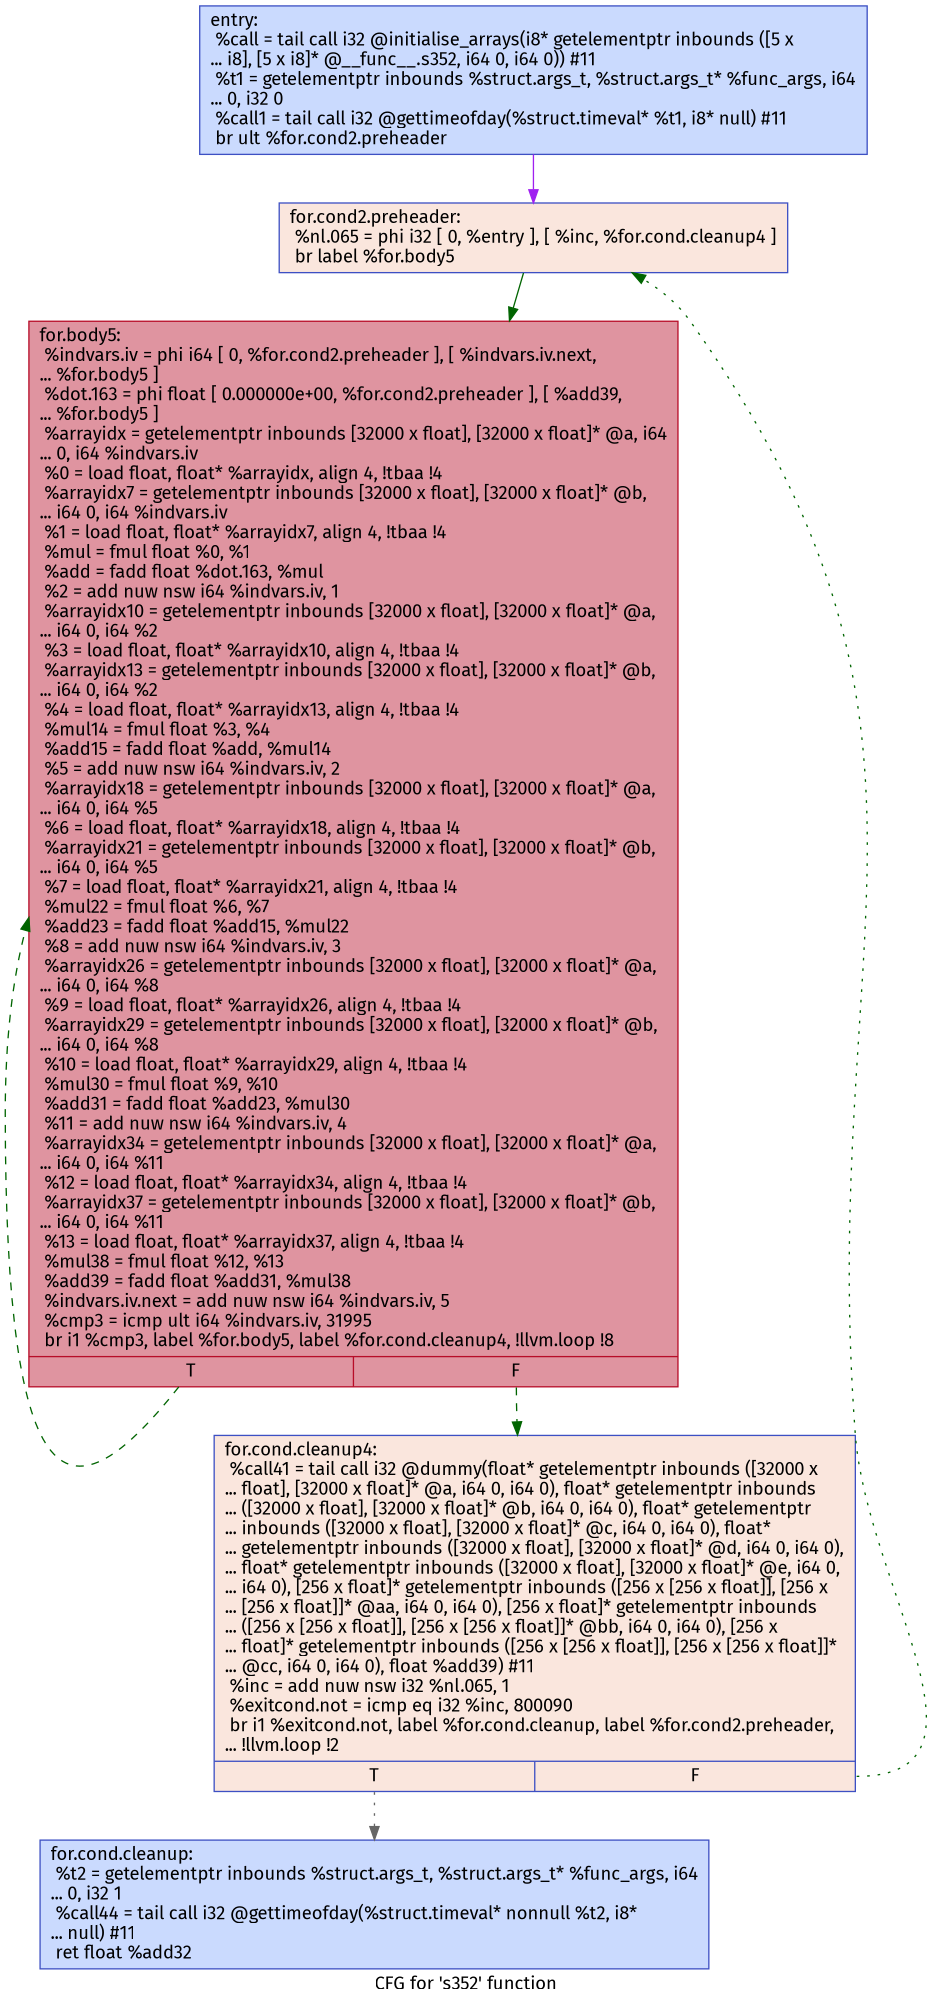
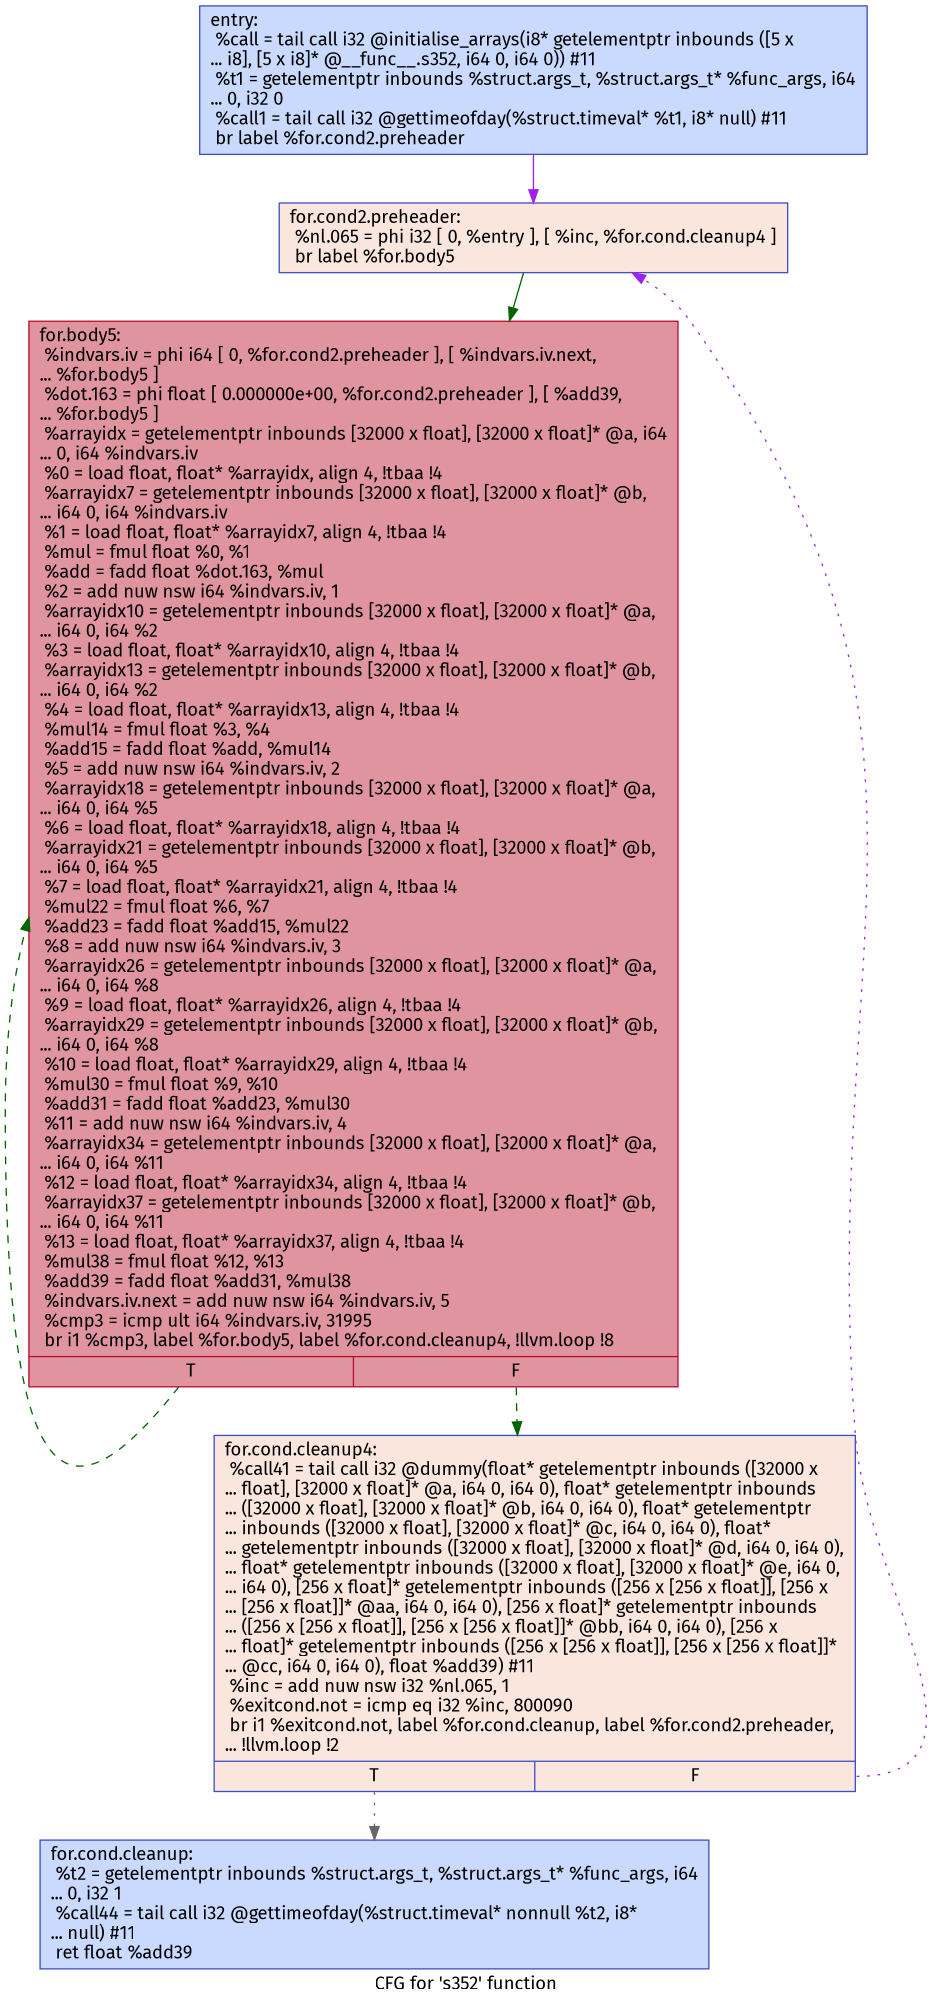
node "entry:": text "br ult %for.cond2.preheader" -> "br label %for.cond2.preheader"
edge "for.cond.cleanup4:" -> "for.cond2.preheader:": color darkgreen -> purple
node "for.cond.cleanup:": text "ret float %add32" -> "ret float %add39"
